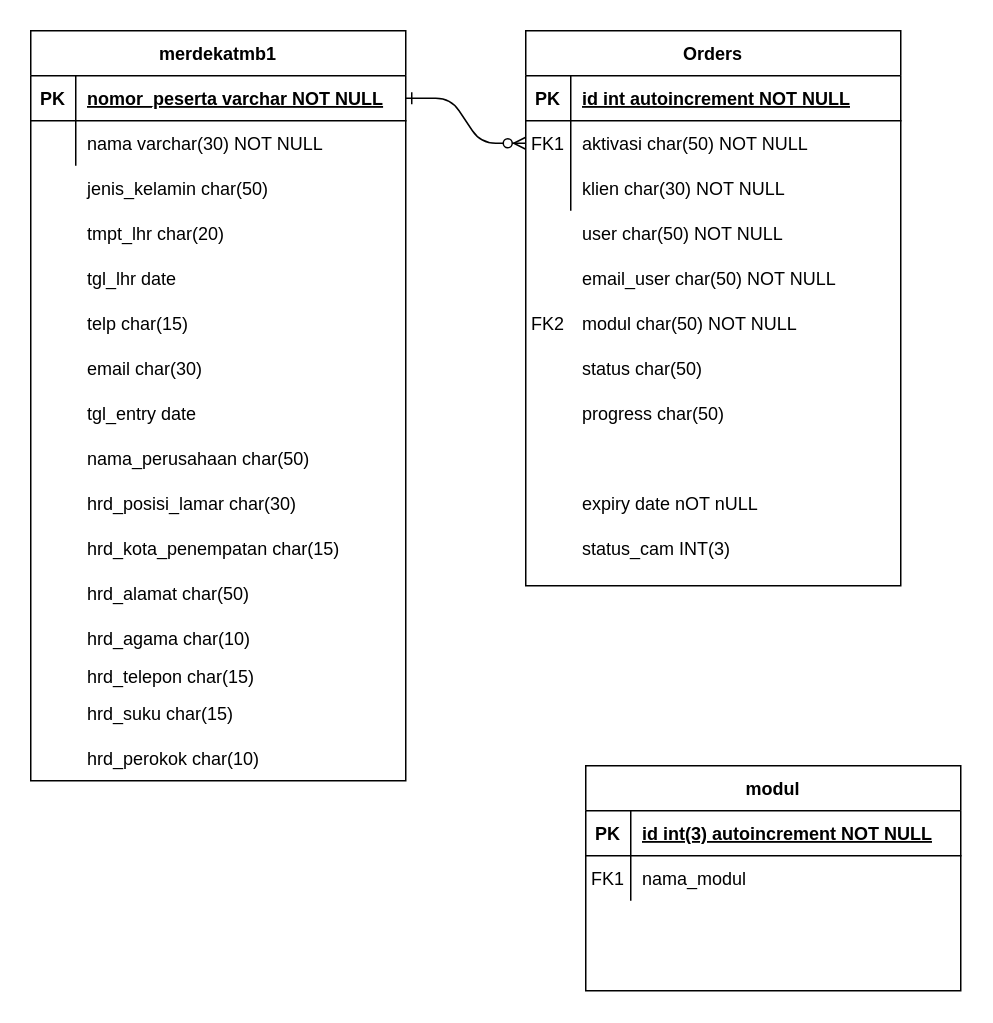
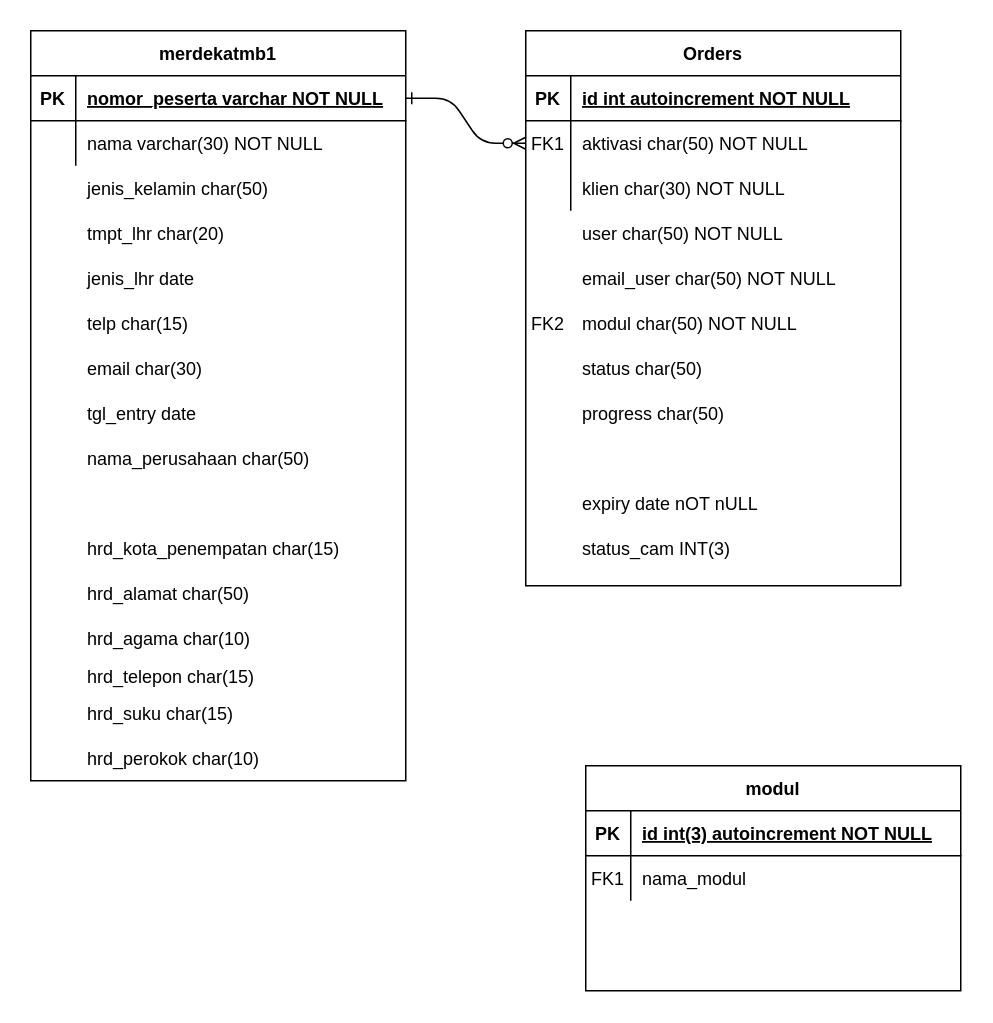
node "tgl_lhr date": label "tgl_lhr date" -> "jenis_lhr date"
node "hrd_posisi_lamar char(30)": removed
